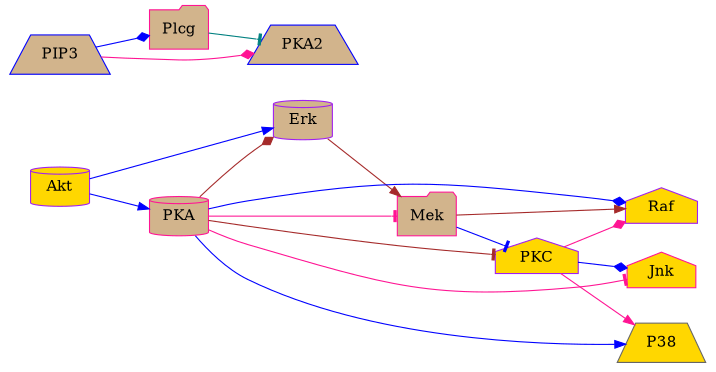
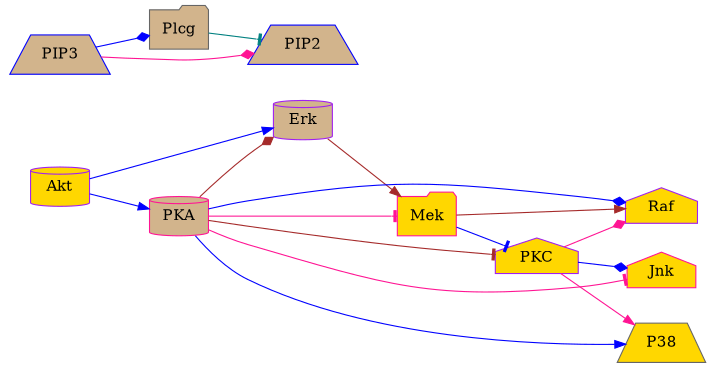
node "Plcg": color deeppink -> gray40
node "PKA2": label "PKA2" -> "PIP2"
node "Mek": fillcolor tan -> gold
